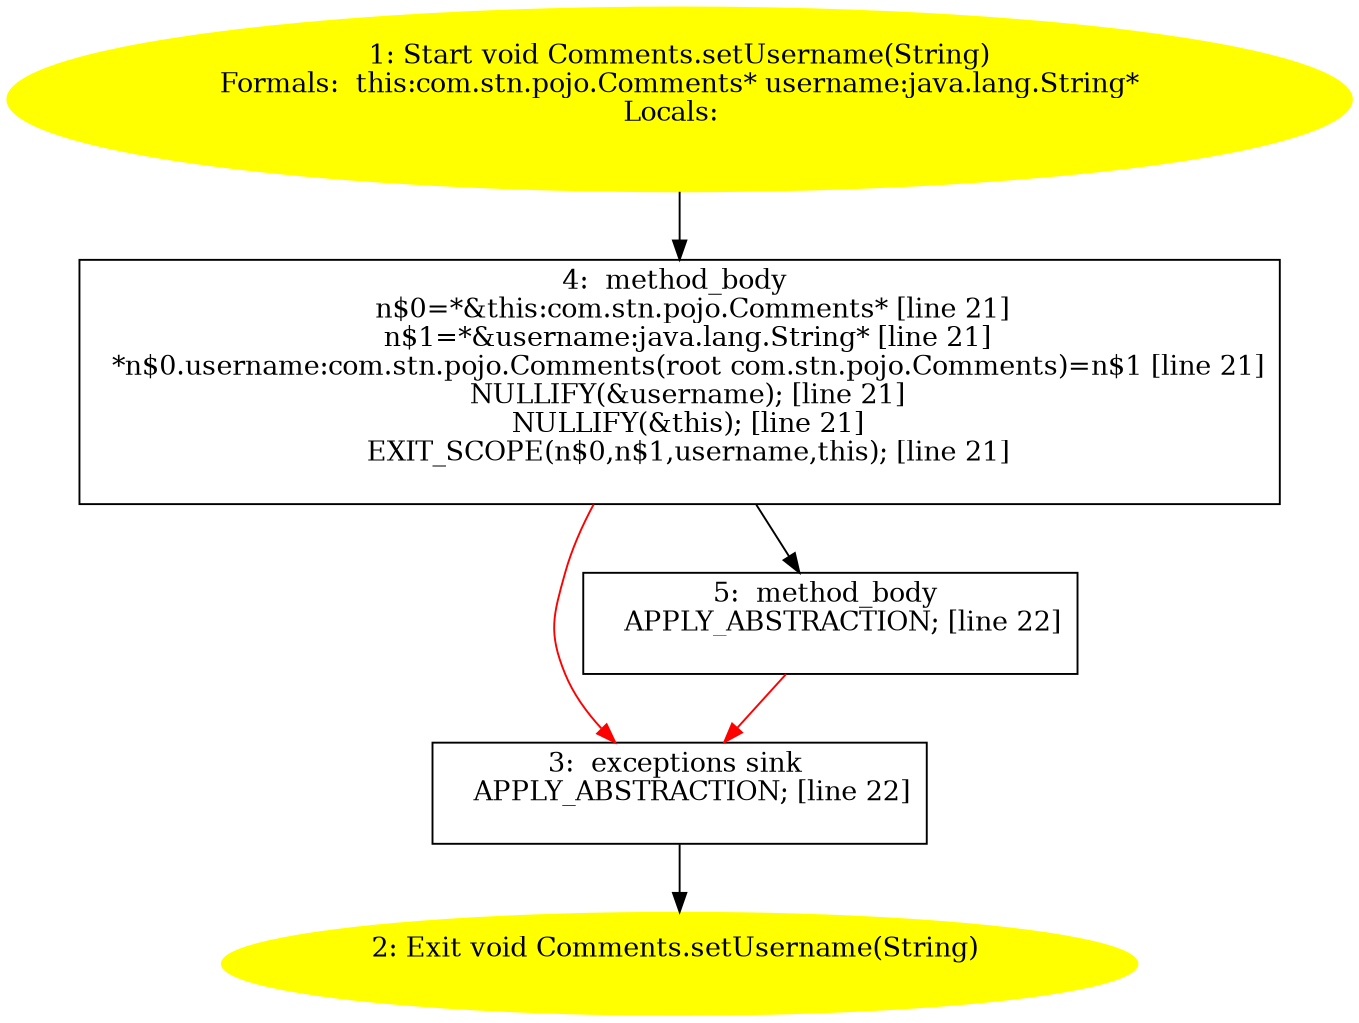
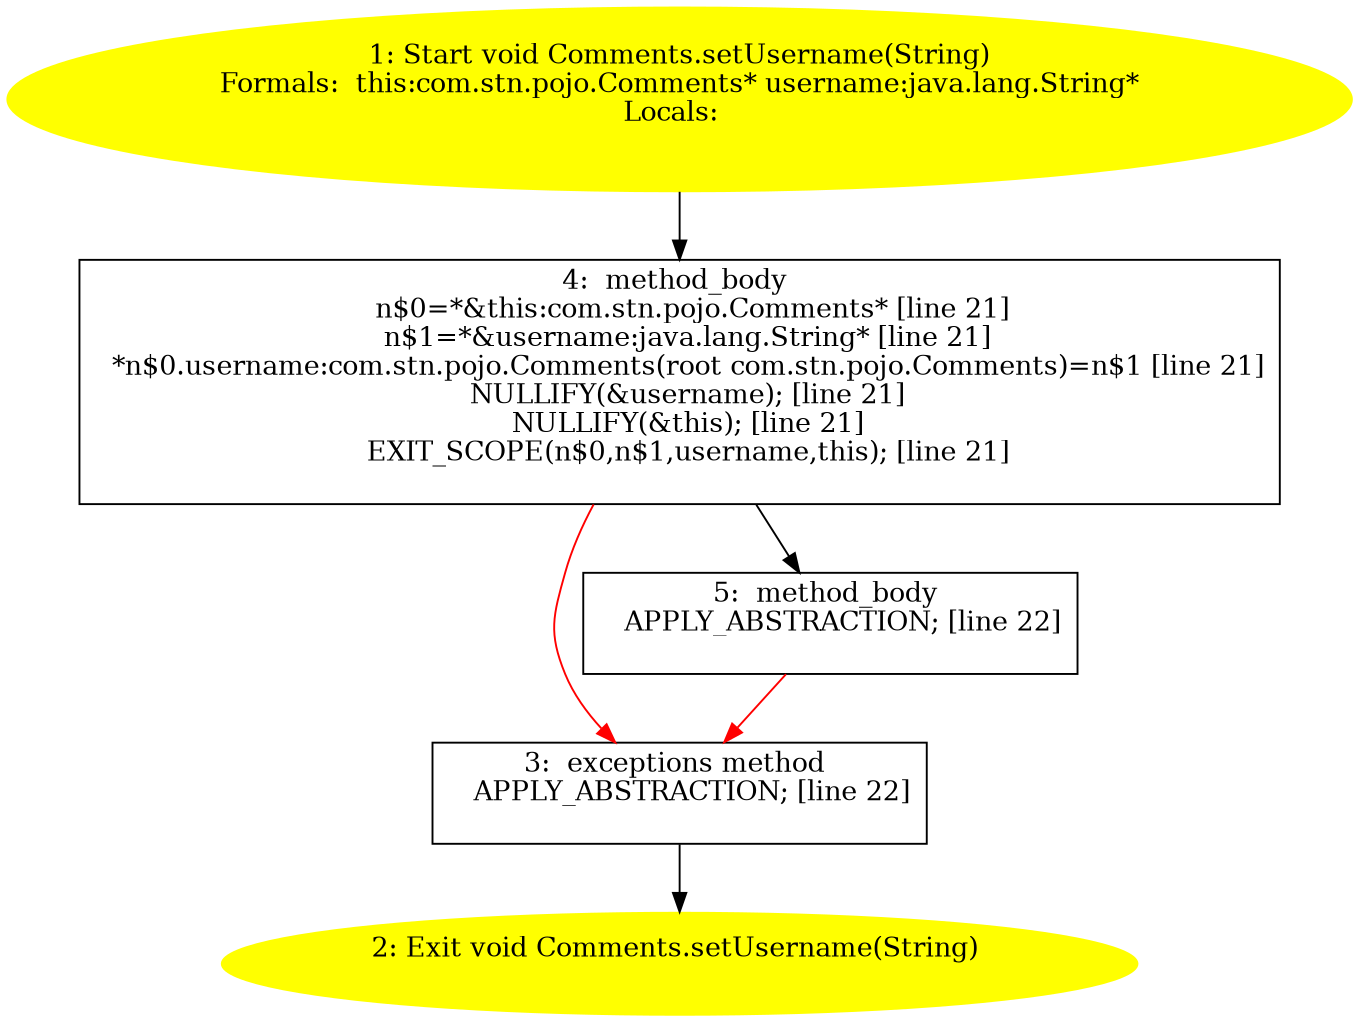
node "3:  exceptions sink APPLY_ABSTRACTION; [line 22]": label "3:  exceptions sink APPLY_ABSTRACTION; [line 22]" -> "3:  exceptions method APPLY_ABSTRACTION; [line 22]"
